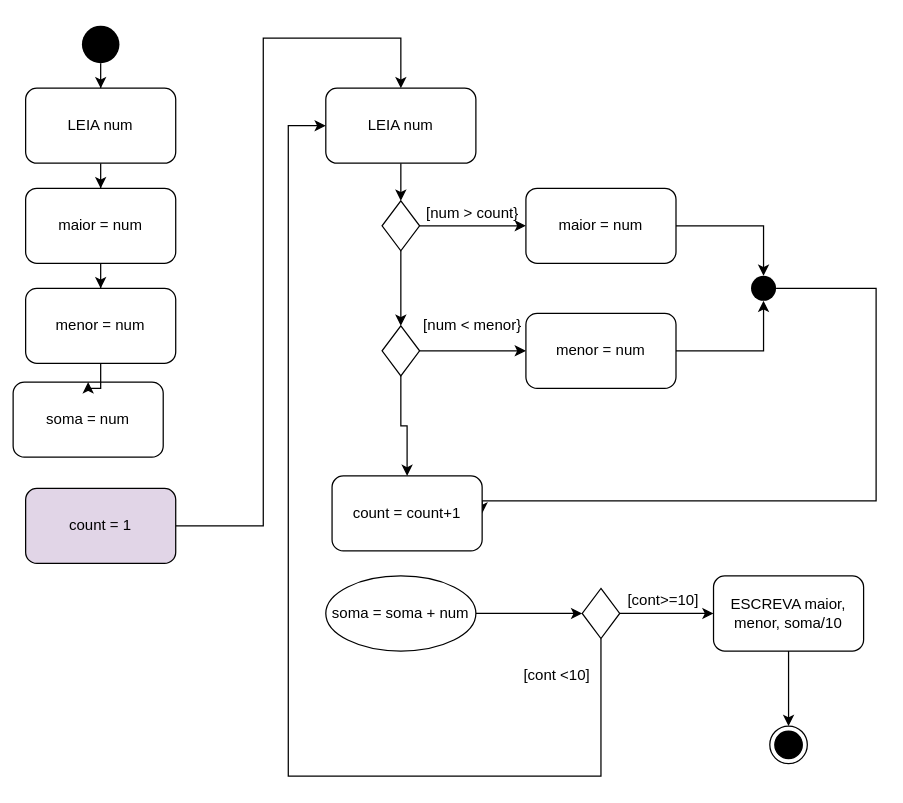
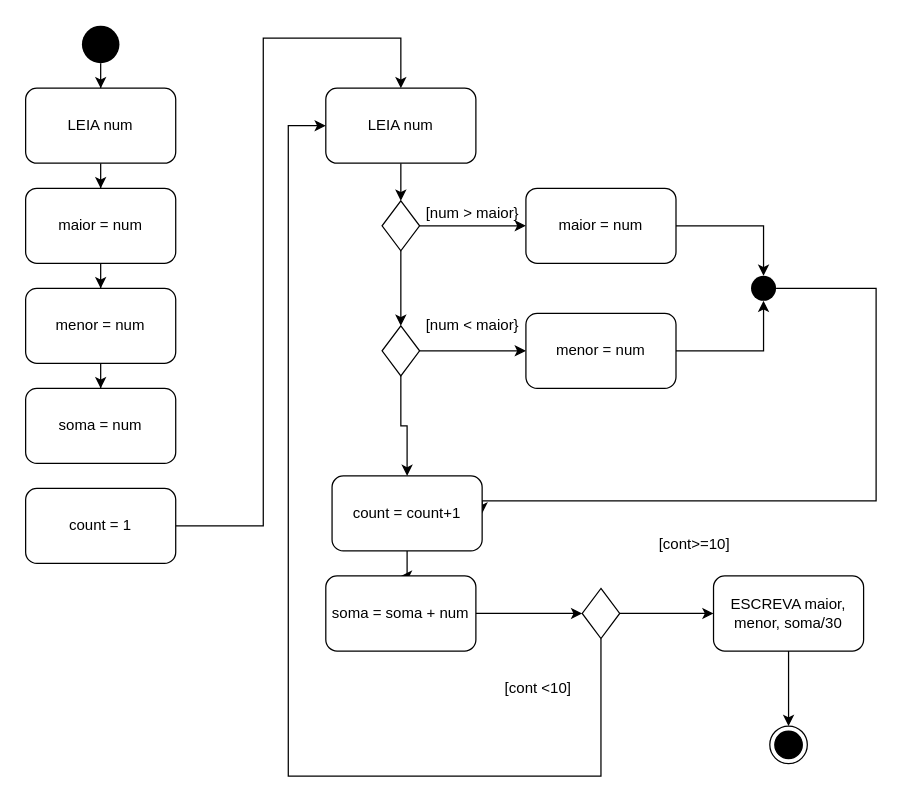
node "[num > count}": label "[num > count}" -> "[num > maior}"
node "[num < menor}": label "[num < menor}" -> "[num < maior}"
node "soma = num": moved (88, 419) -> (101, 426)
node "count = 1": fillcolor #e1d5e7 -> #ffffff
edge "count = count+1" -> "soma = soma + num": added
node "[cont>=10]": moved (663, 601) -> (694, 544)
node "soma = soma + num": shape ellipse -> rounded rectangle
node "ESCREVA maior, menor, soma/10": label "ESCREVA maior, menor, soma/10" -> "ESCREVA maior, menor, soma/30"
node "[cont <10]": moved (557, 676) -> (538, 688)
